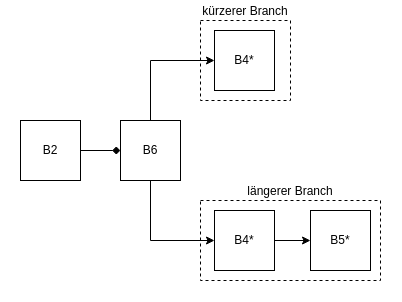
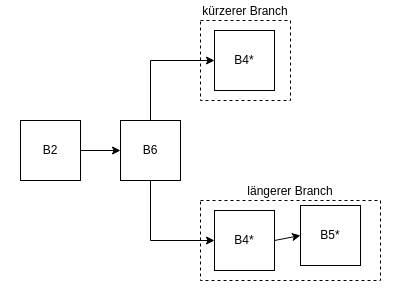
edge "B2" -> "B6": arrowhead diamond -> classic
node "B5*": moved (341, 241) -> (331, 236)
